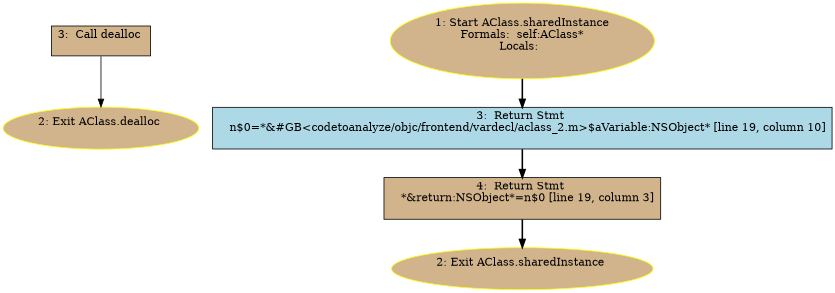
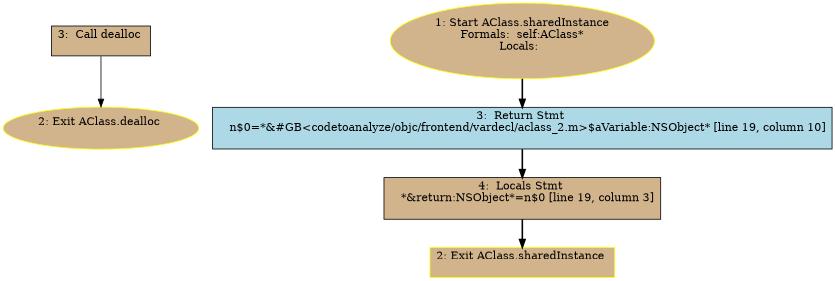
node "4:  Return Stmt *&return:NSObject*=n$0 [line 19, column 3]": label "4:  Return Stmt *&return:NSObject*=n$0 [line 19, column 3]" -> "4:  Locals Stmt *&return:NSObject*=n$0 [line 19, column 3]"
node "2: Exit AClass.sharedInstance": shape ellipse -> box
